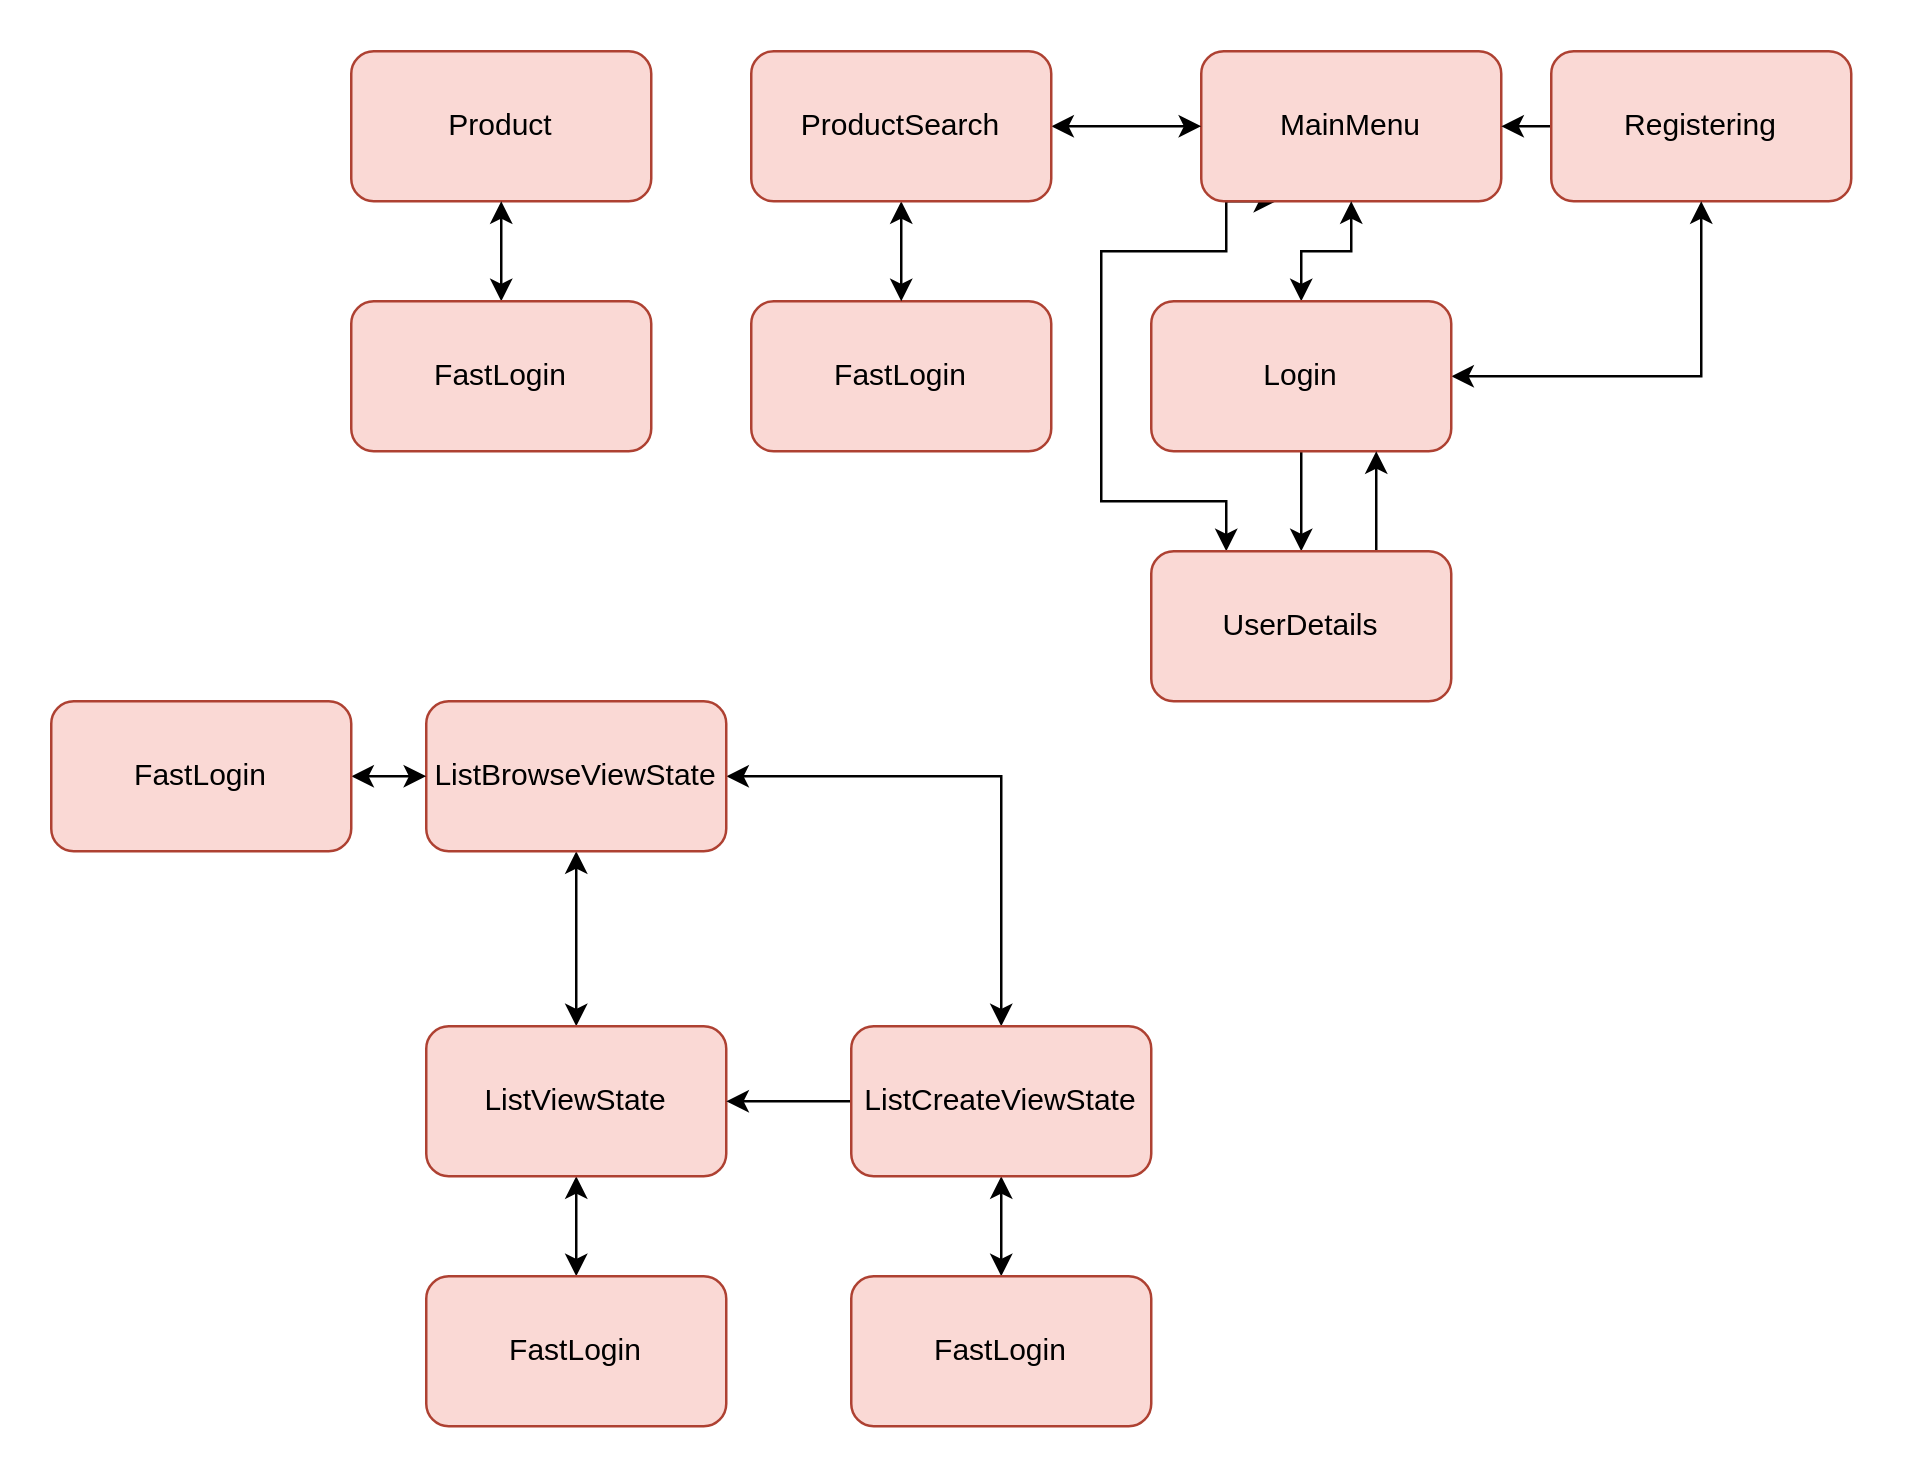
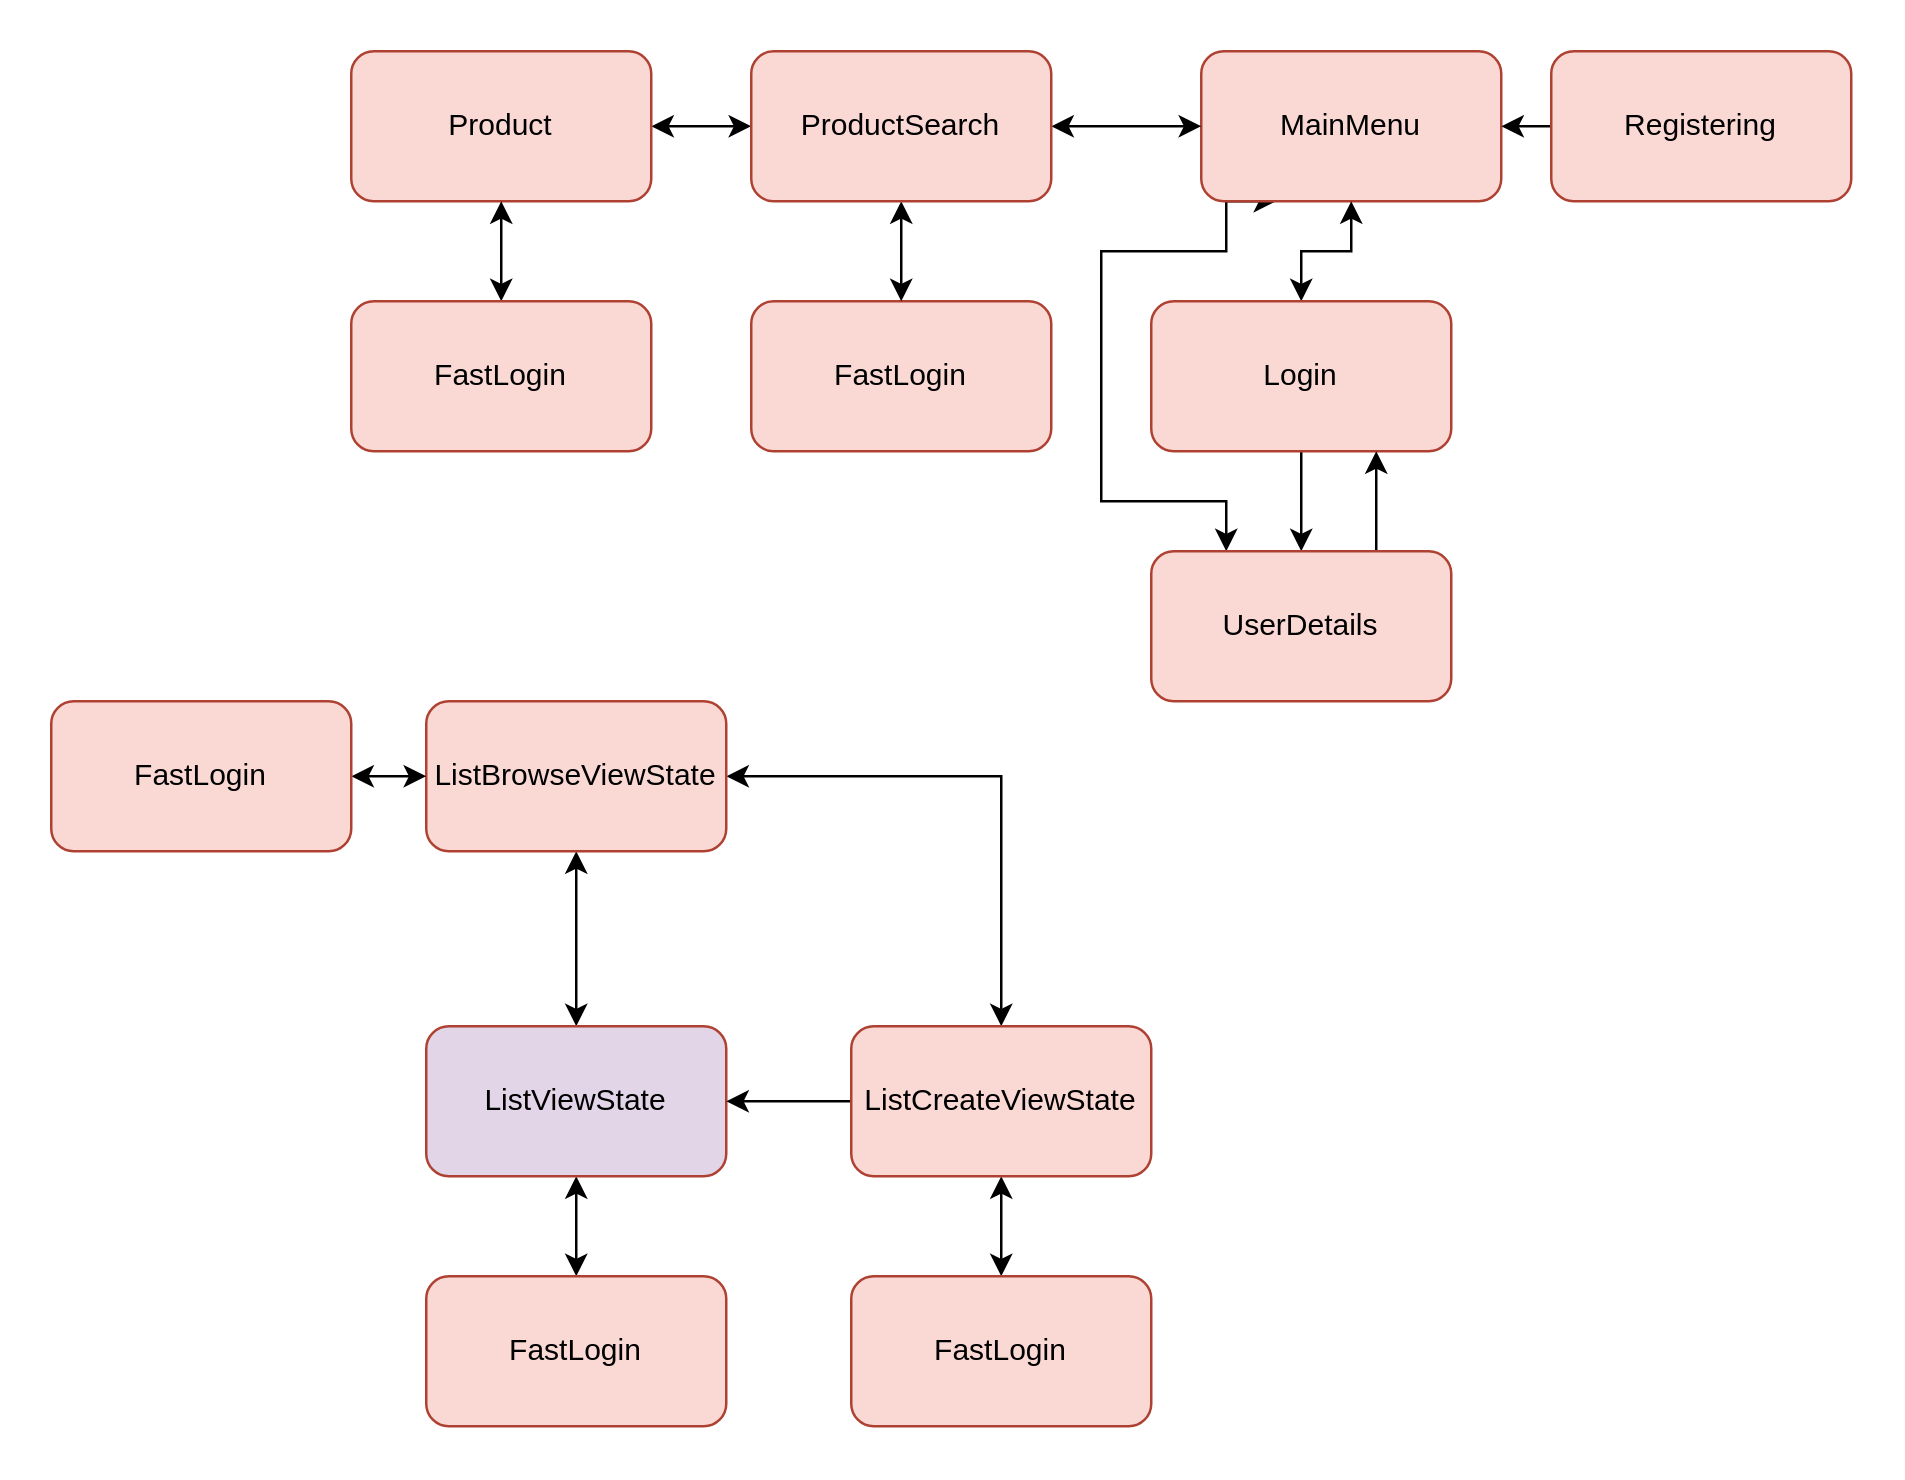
edge "Product" -- "ProductSearch": added
edge "Registering" -- "Login": removed
node "ListViewState": fillcolor #fad9d5 -> #e1d5e7
